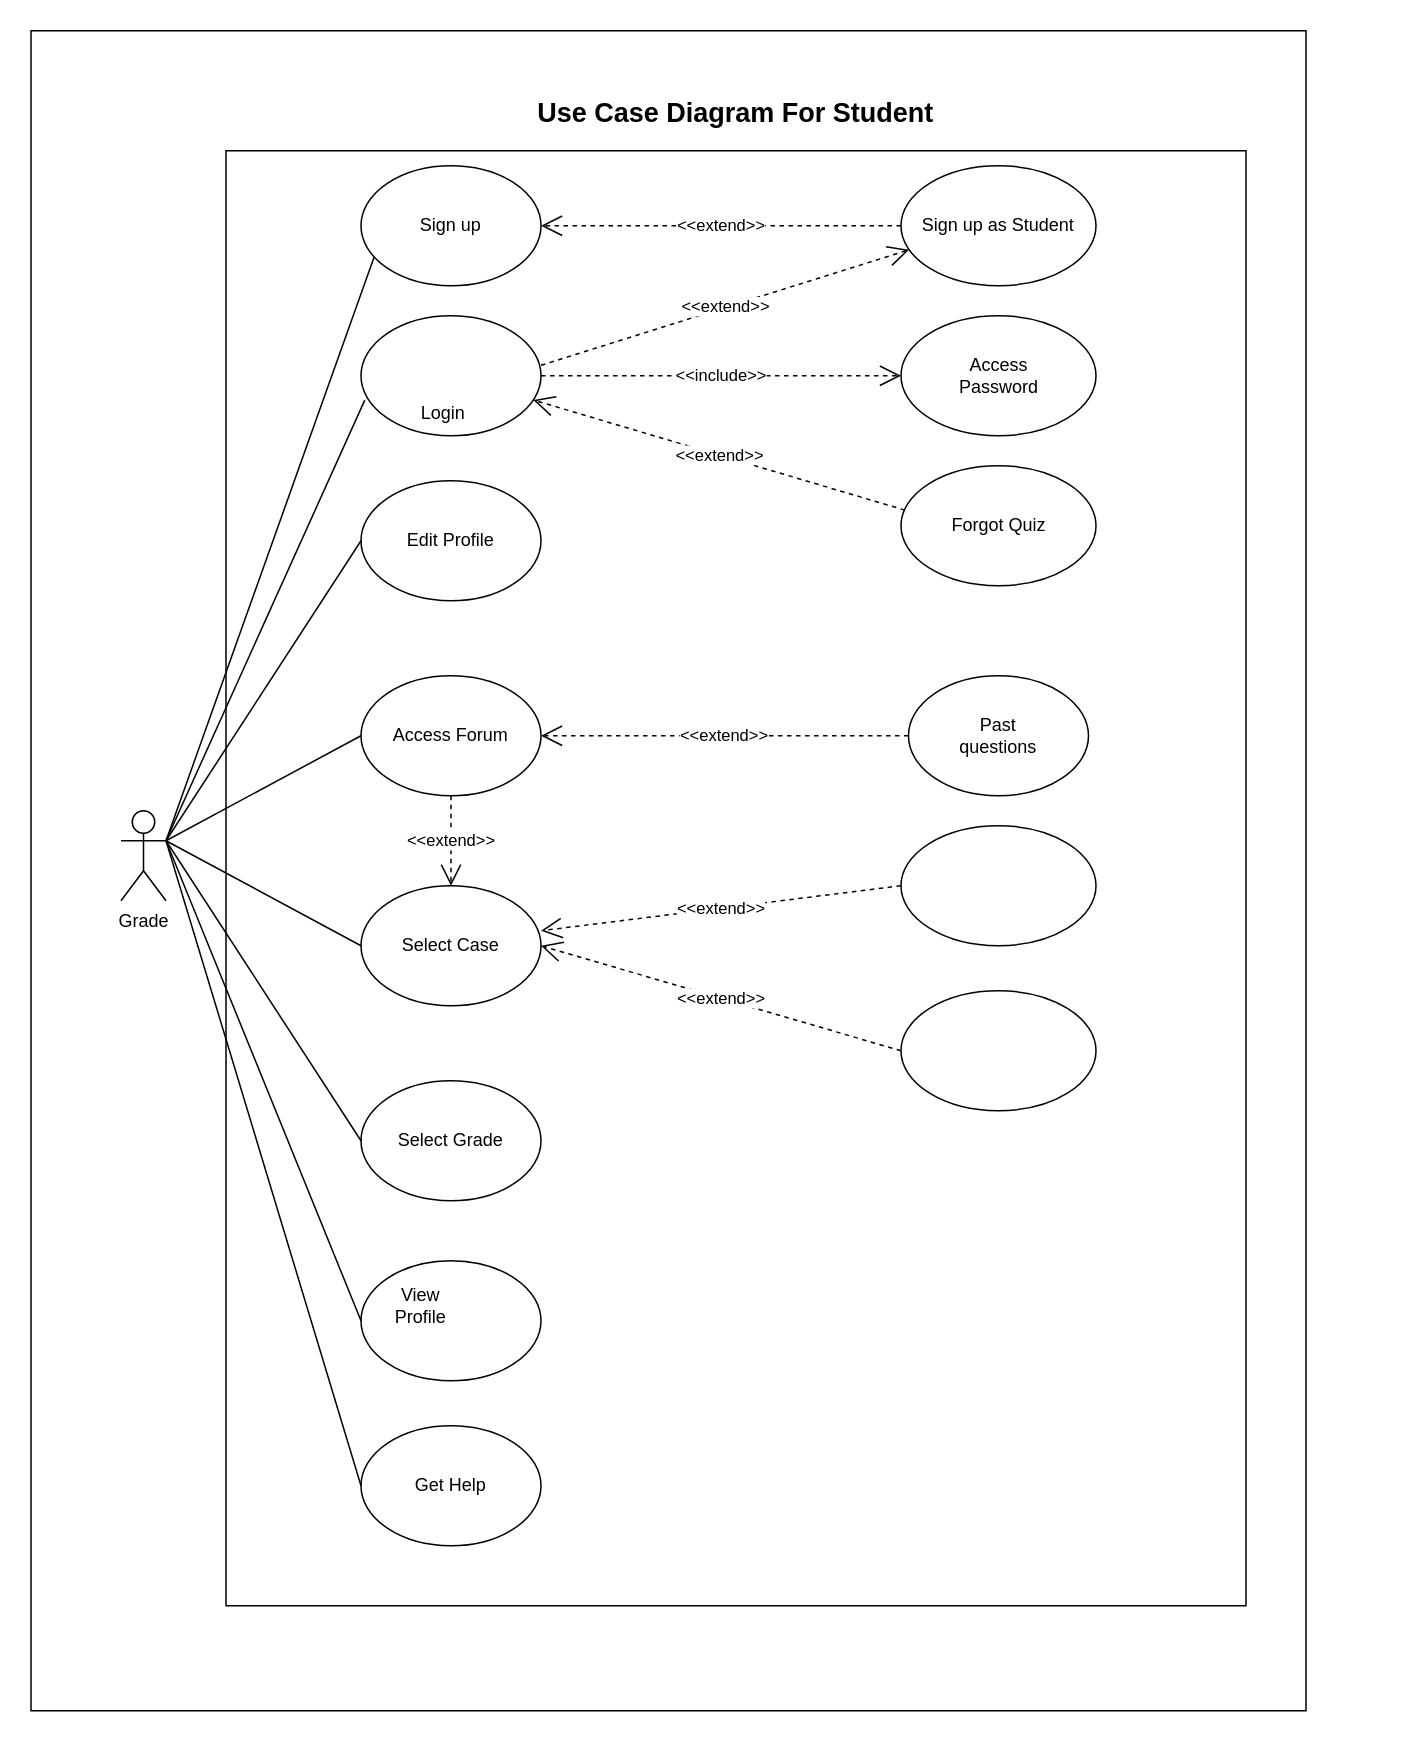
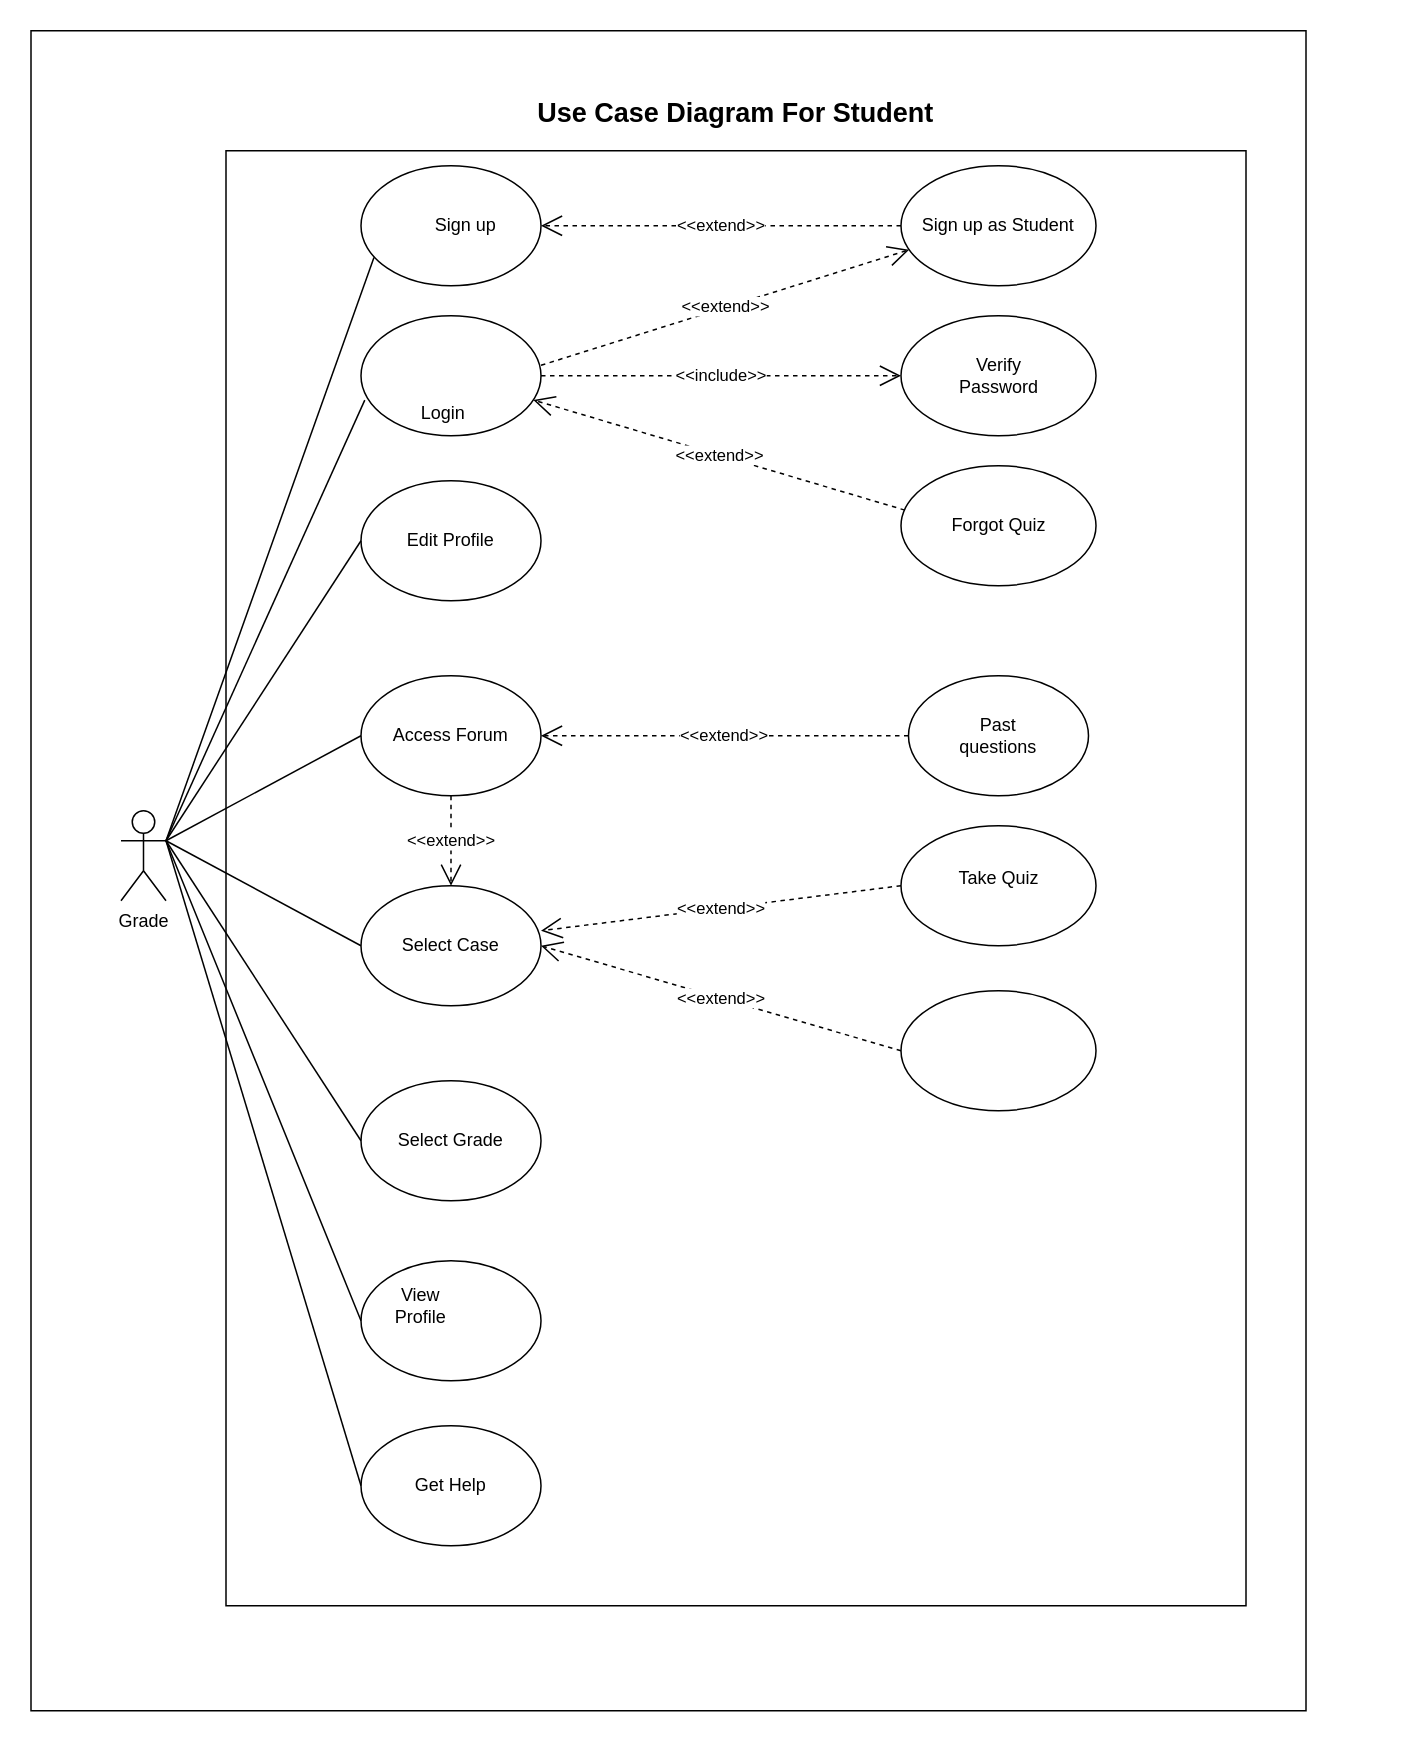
node "Sign up": moved (451, 226) -> (466, 226)
node "Access Password": label "Access Password" -> "Verify Password"
node "Take Quiz": added
